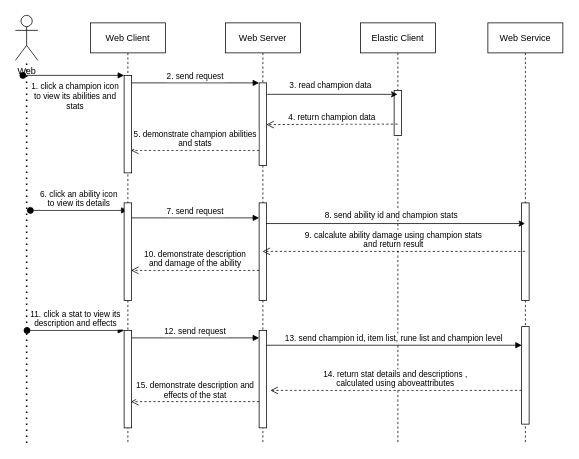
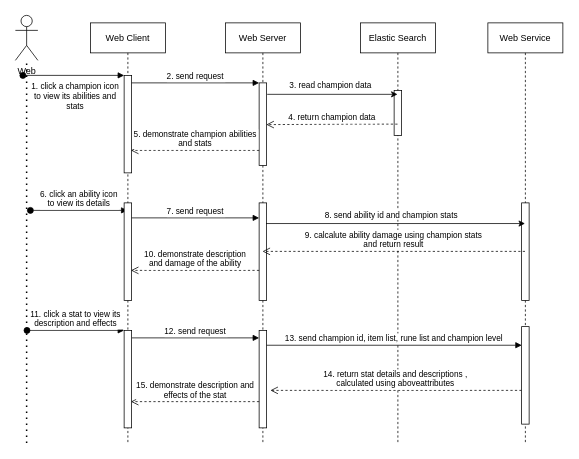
node "Elastic Client": label "Elastic Client" -> "Elastic Search"
